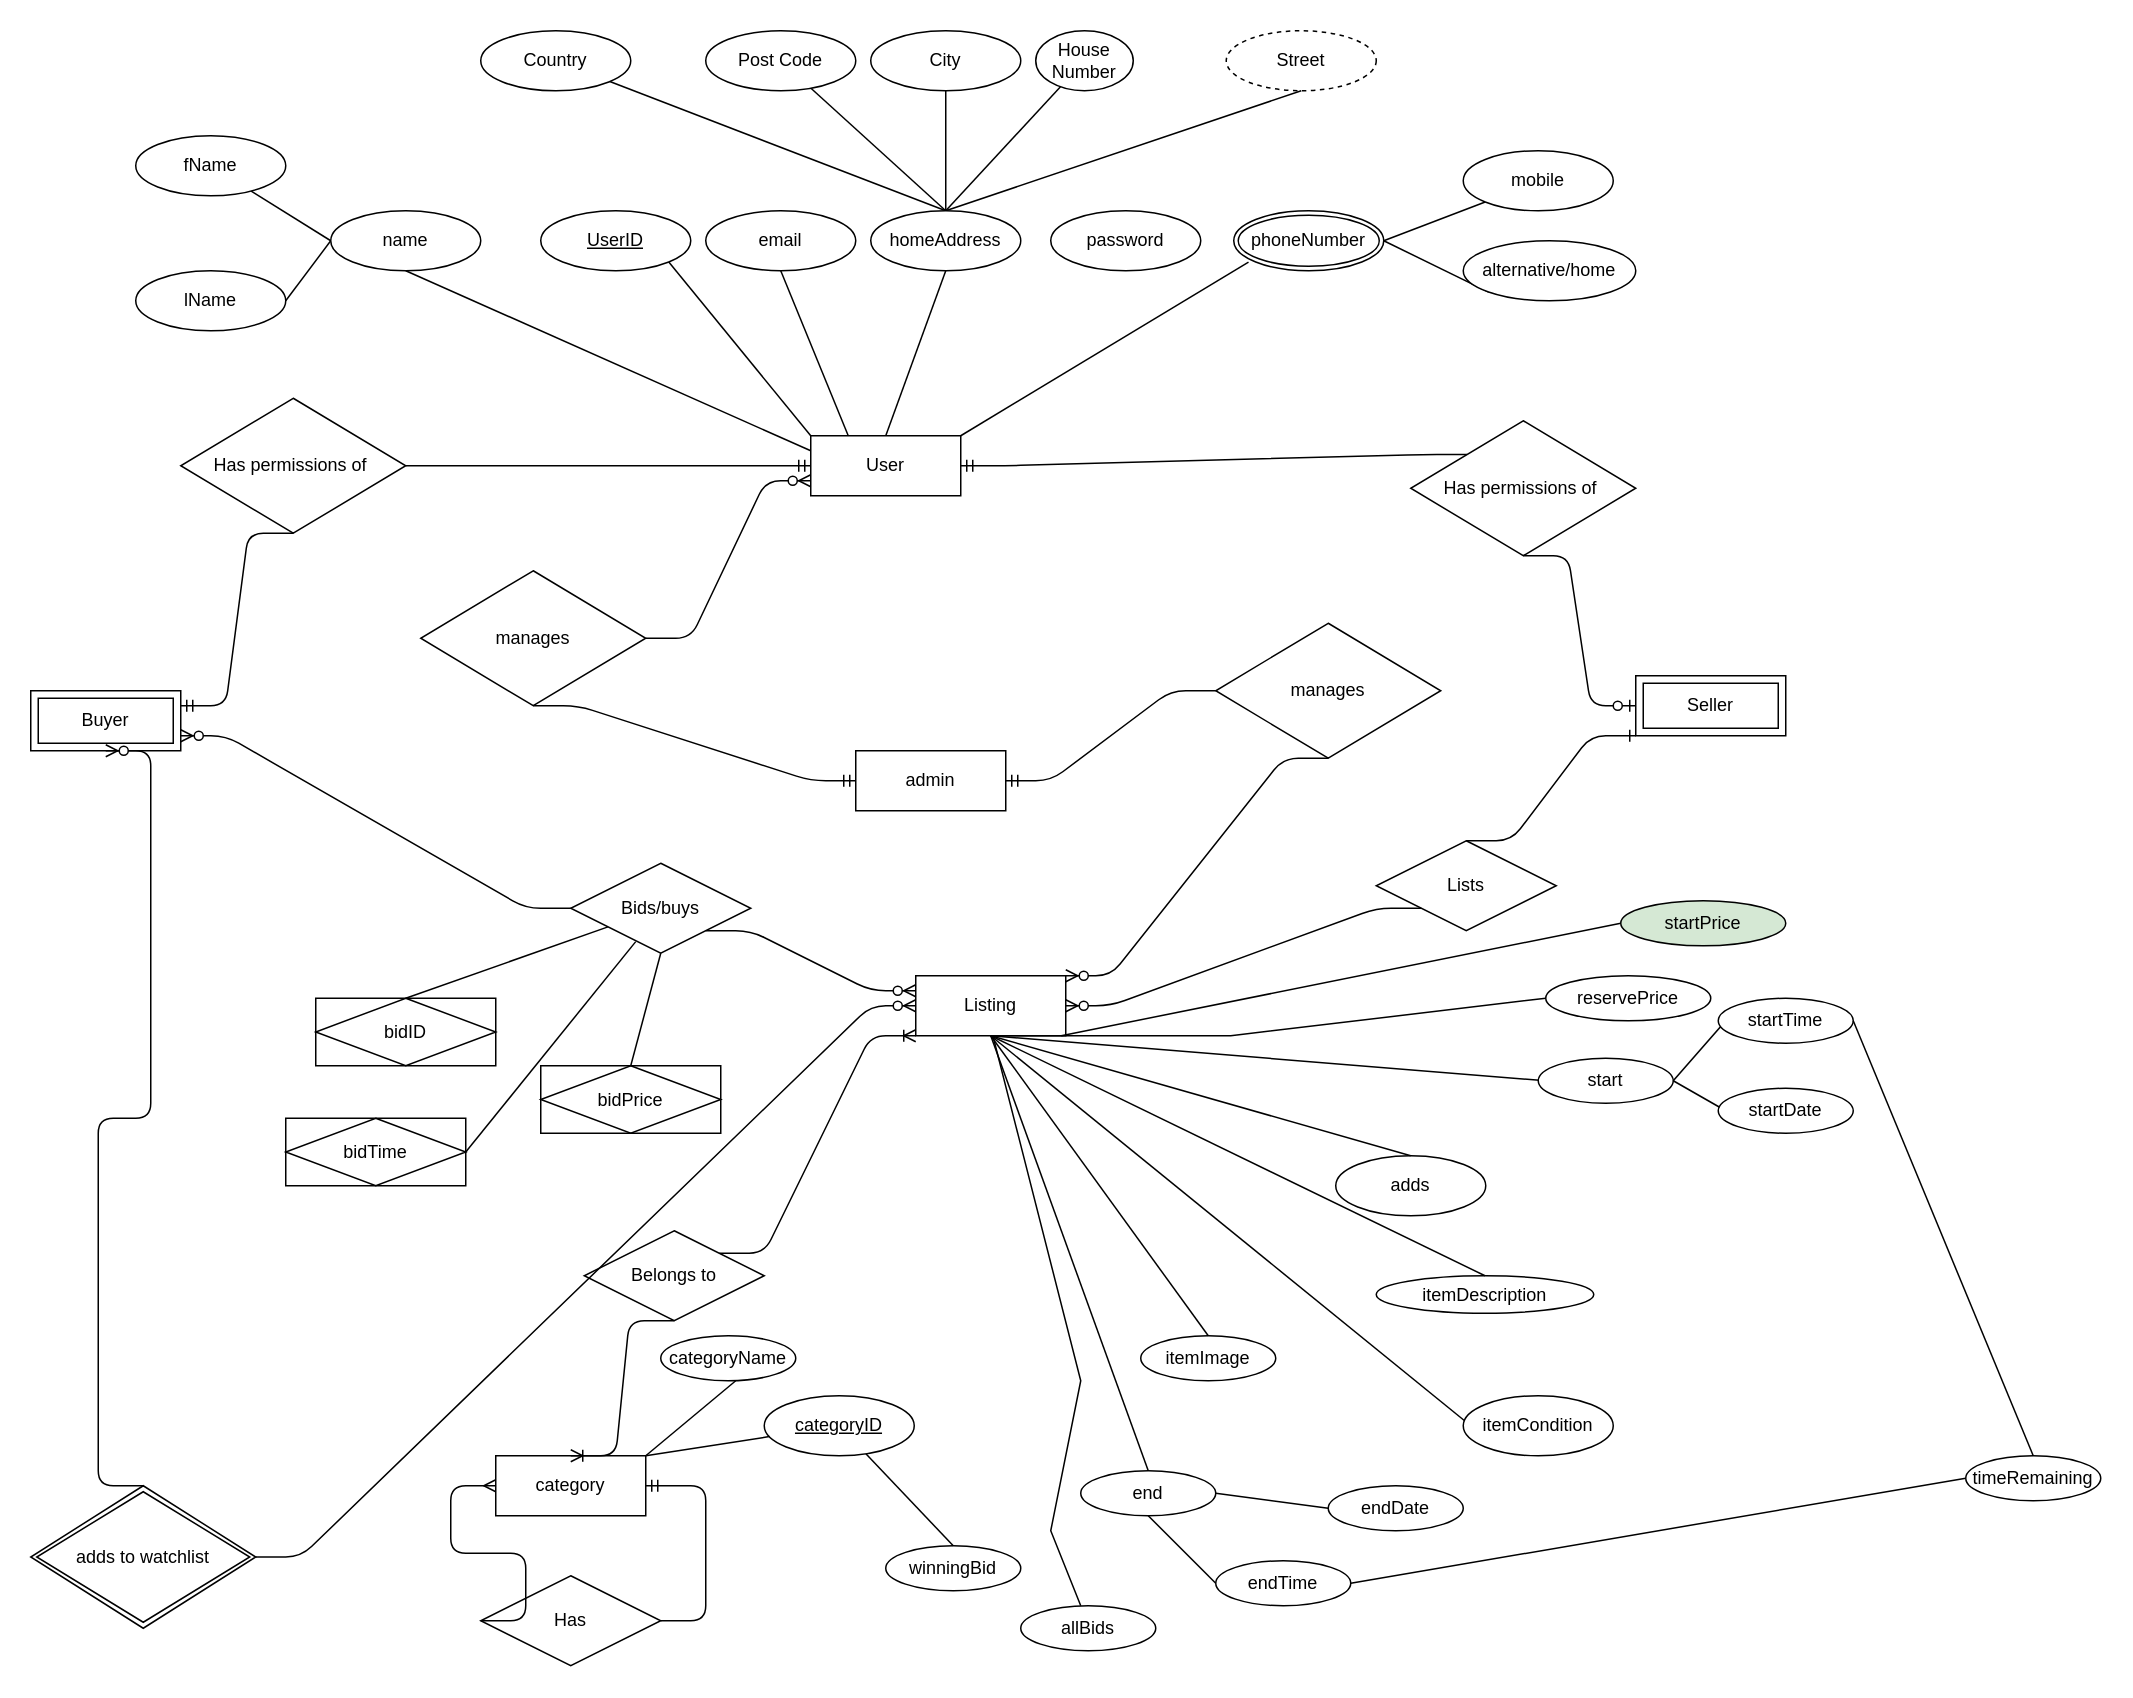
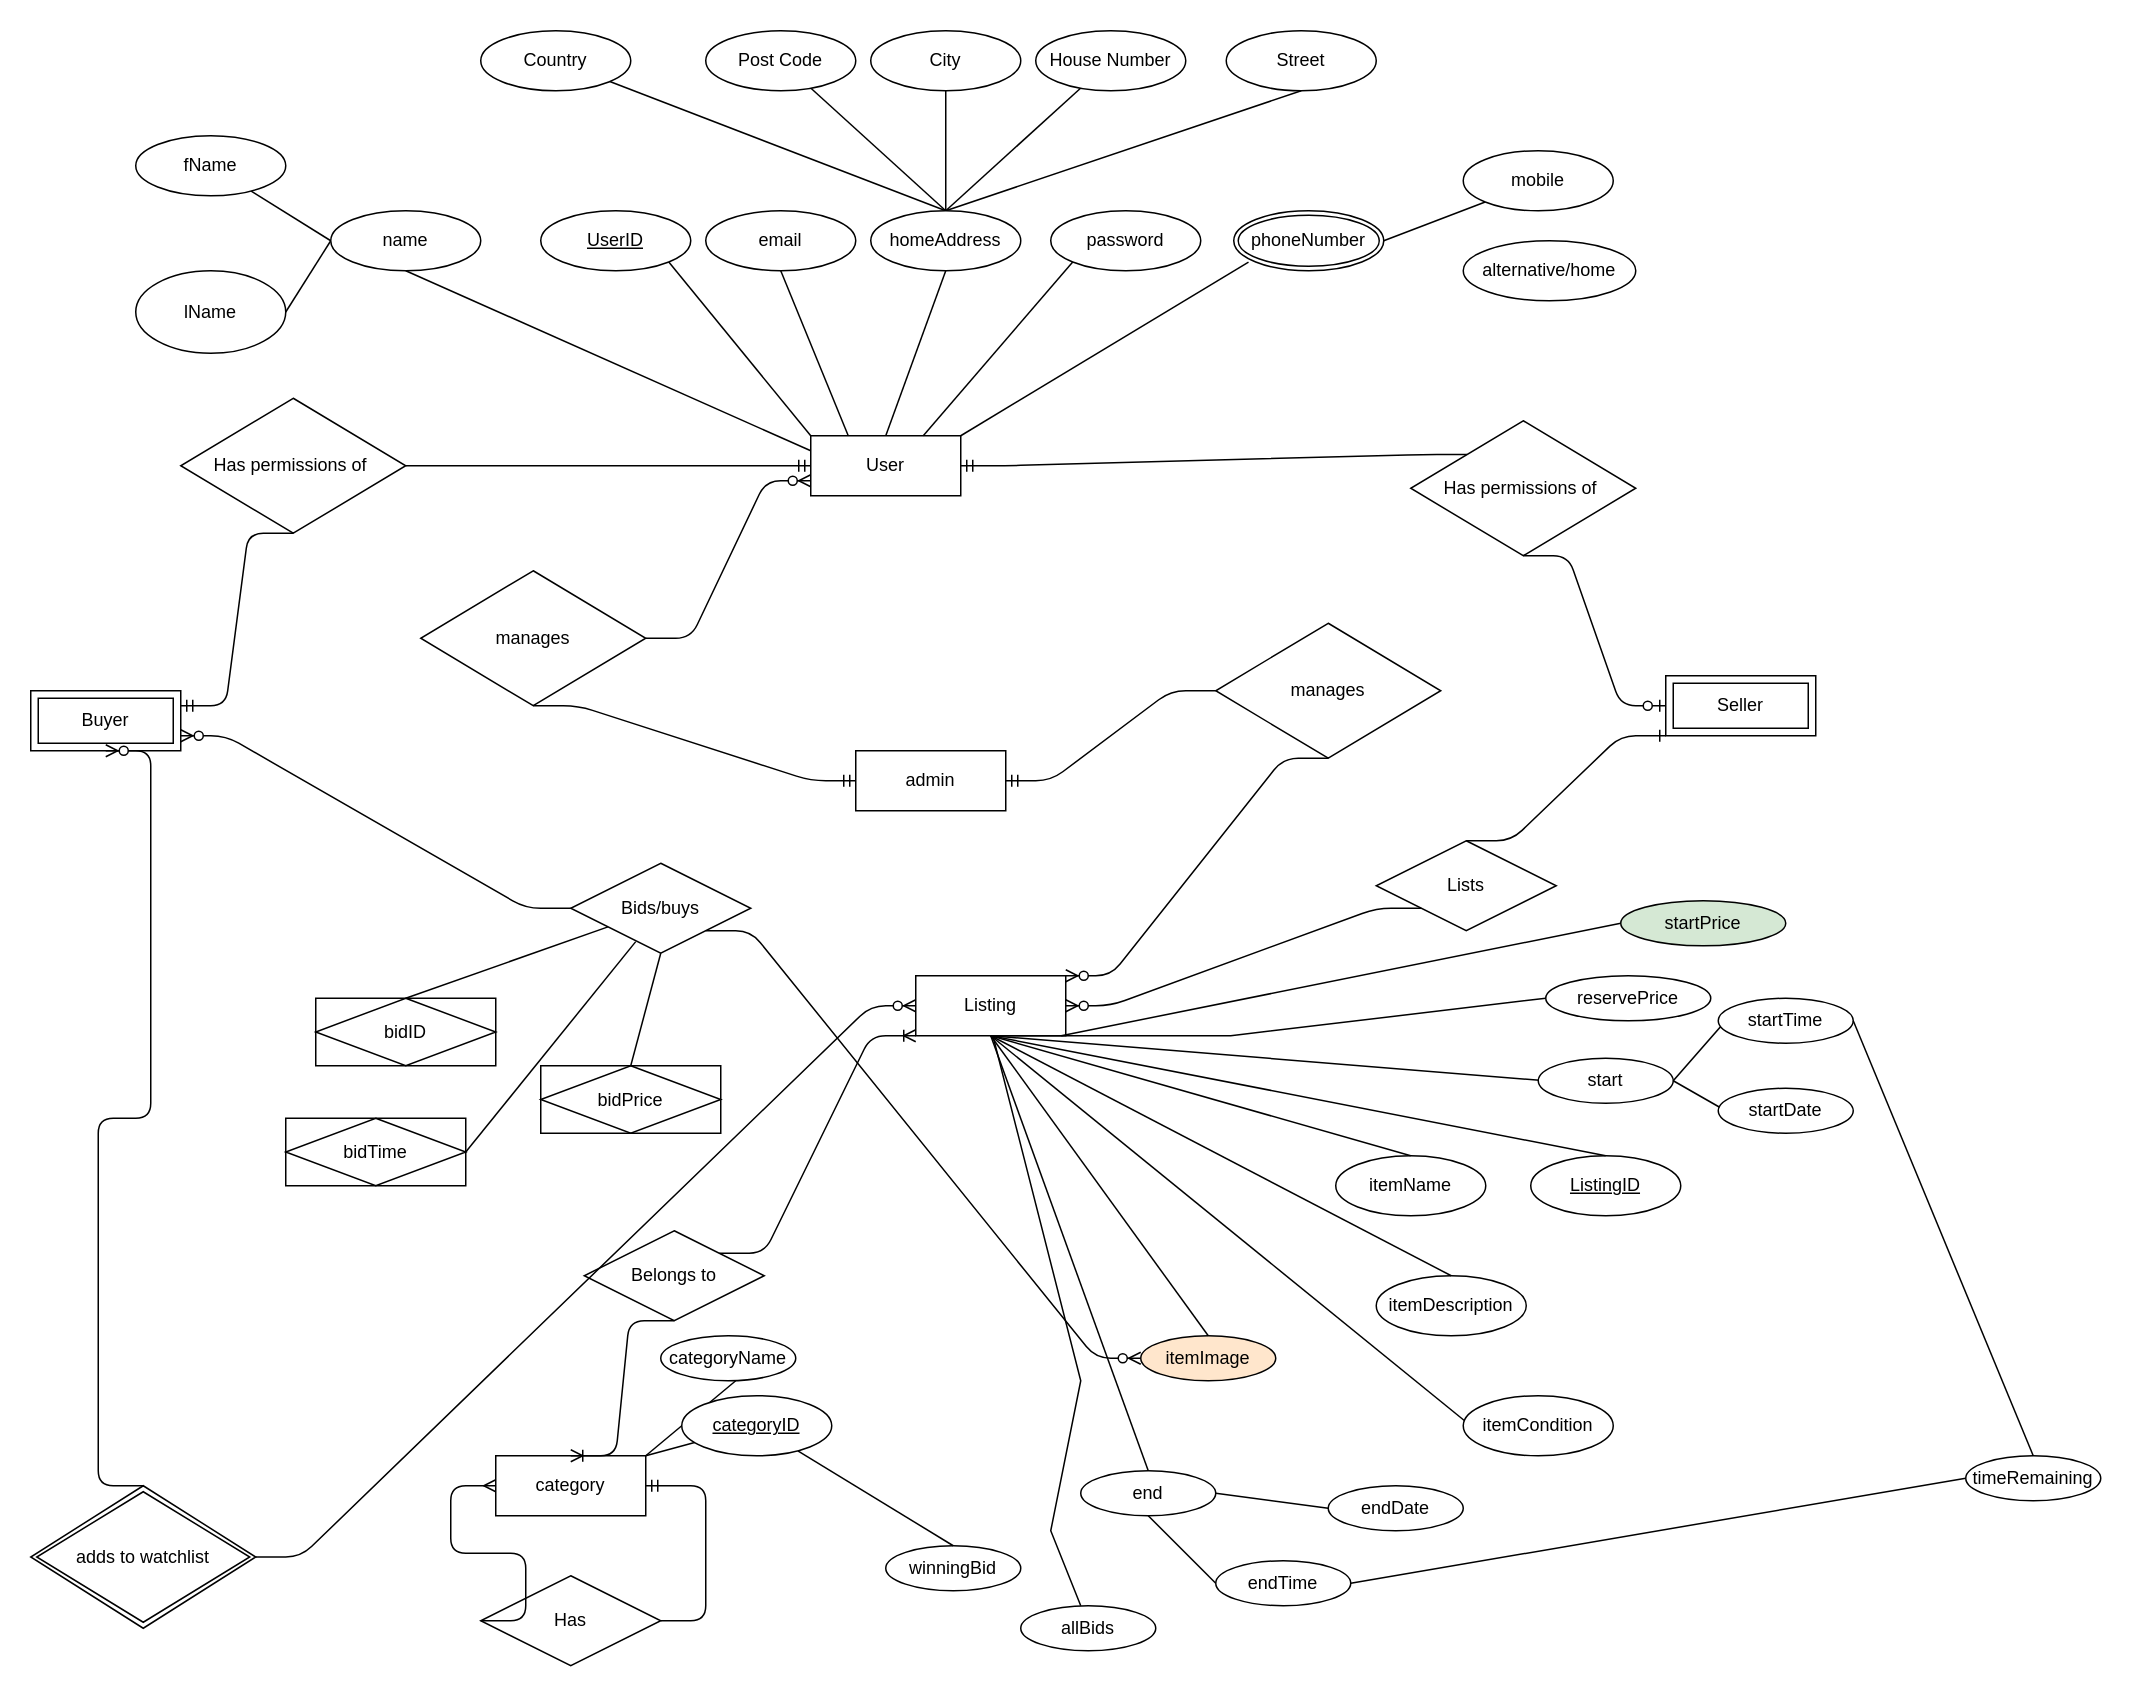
node "House Number": size 98x60 -> 150x60
node "Street": style dashed -> solid
edge "phoneNumber" -- "alternative/home": removed
node "lName": size 150x60 -> 150x83
edge "password" -- "User": added
node "Seller": moved (1711, 706) -> (1741, 706)
edge "Bids/buys" -> "Listing": now "Bids/buys" -> "itemImage"
edge "Listing" -- "ListingID": added
node "adds": label "adds" -> "itemName"
node "ListingID": added
node "itemDescription": size 218x38 -> 150x60
node "itemImage": fillcolor #ffffff -> #ffe6cc
node "categoryID": moved (839, 1426) -> (757, 1426)
